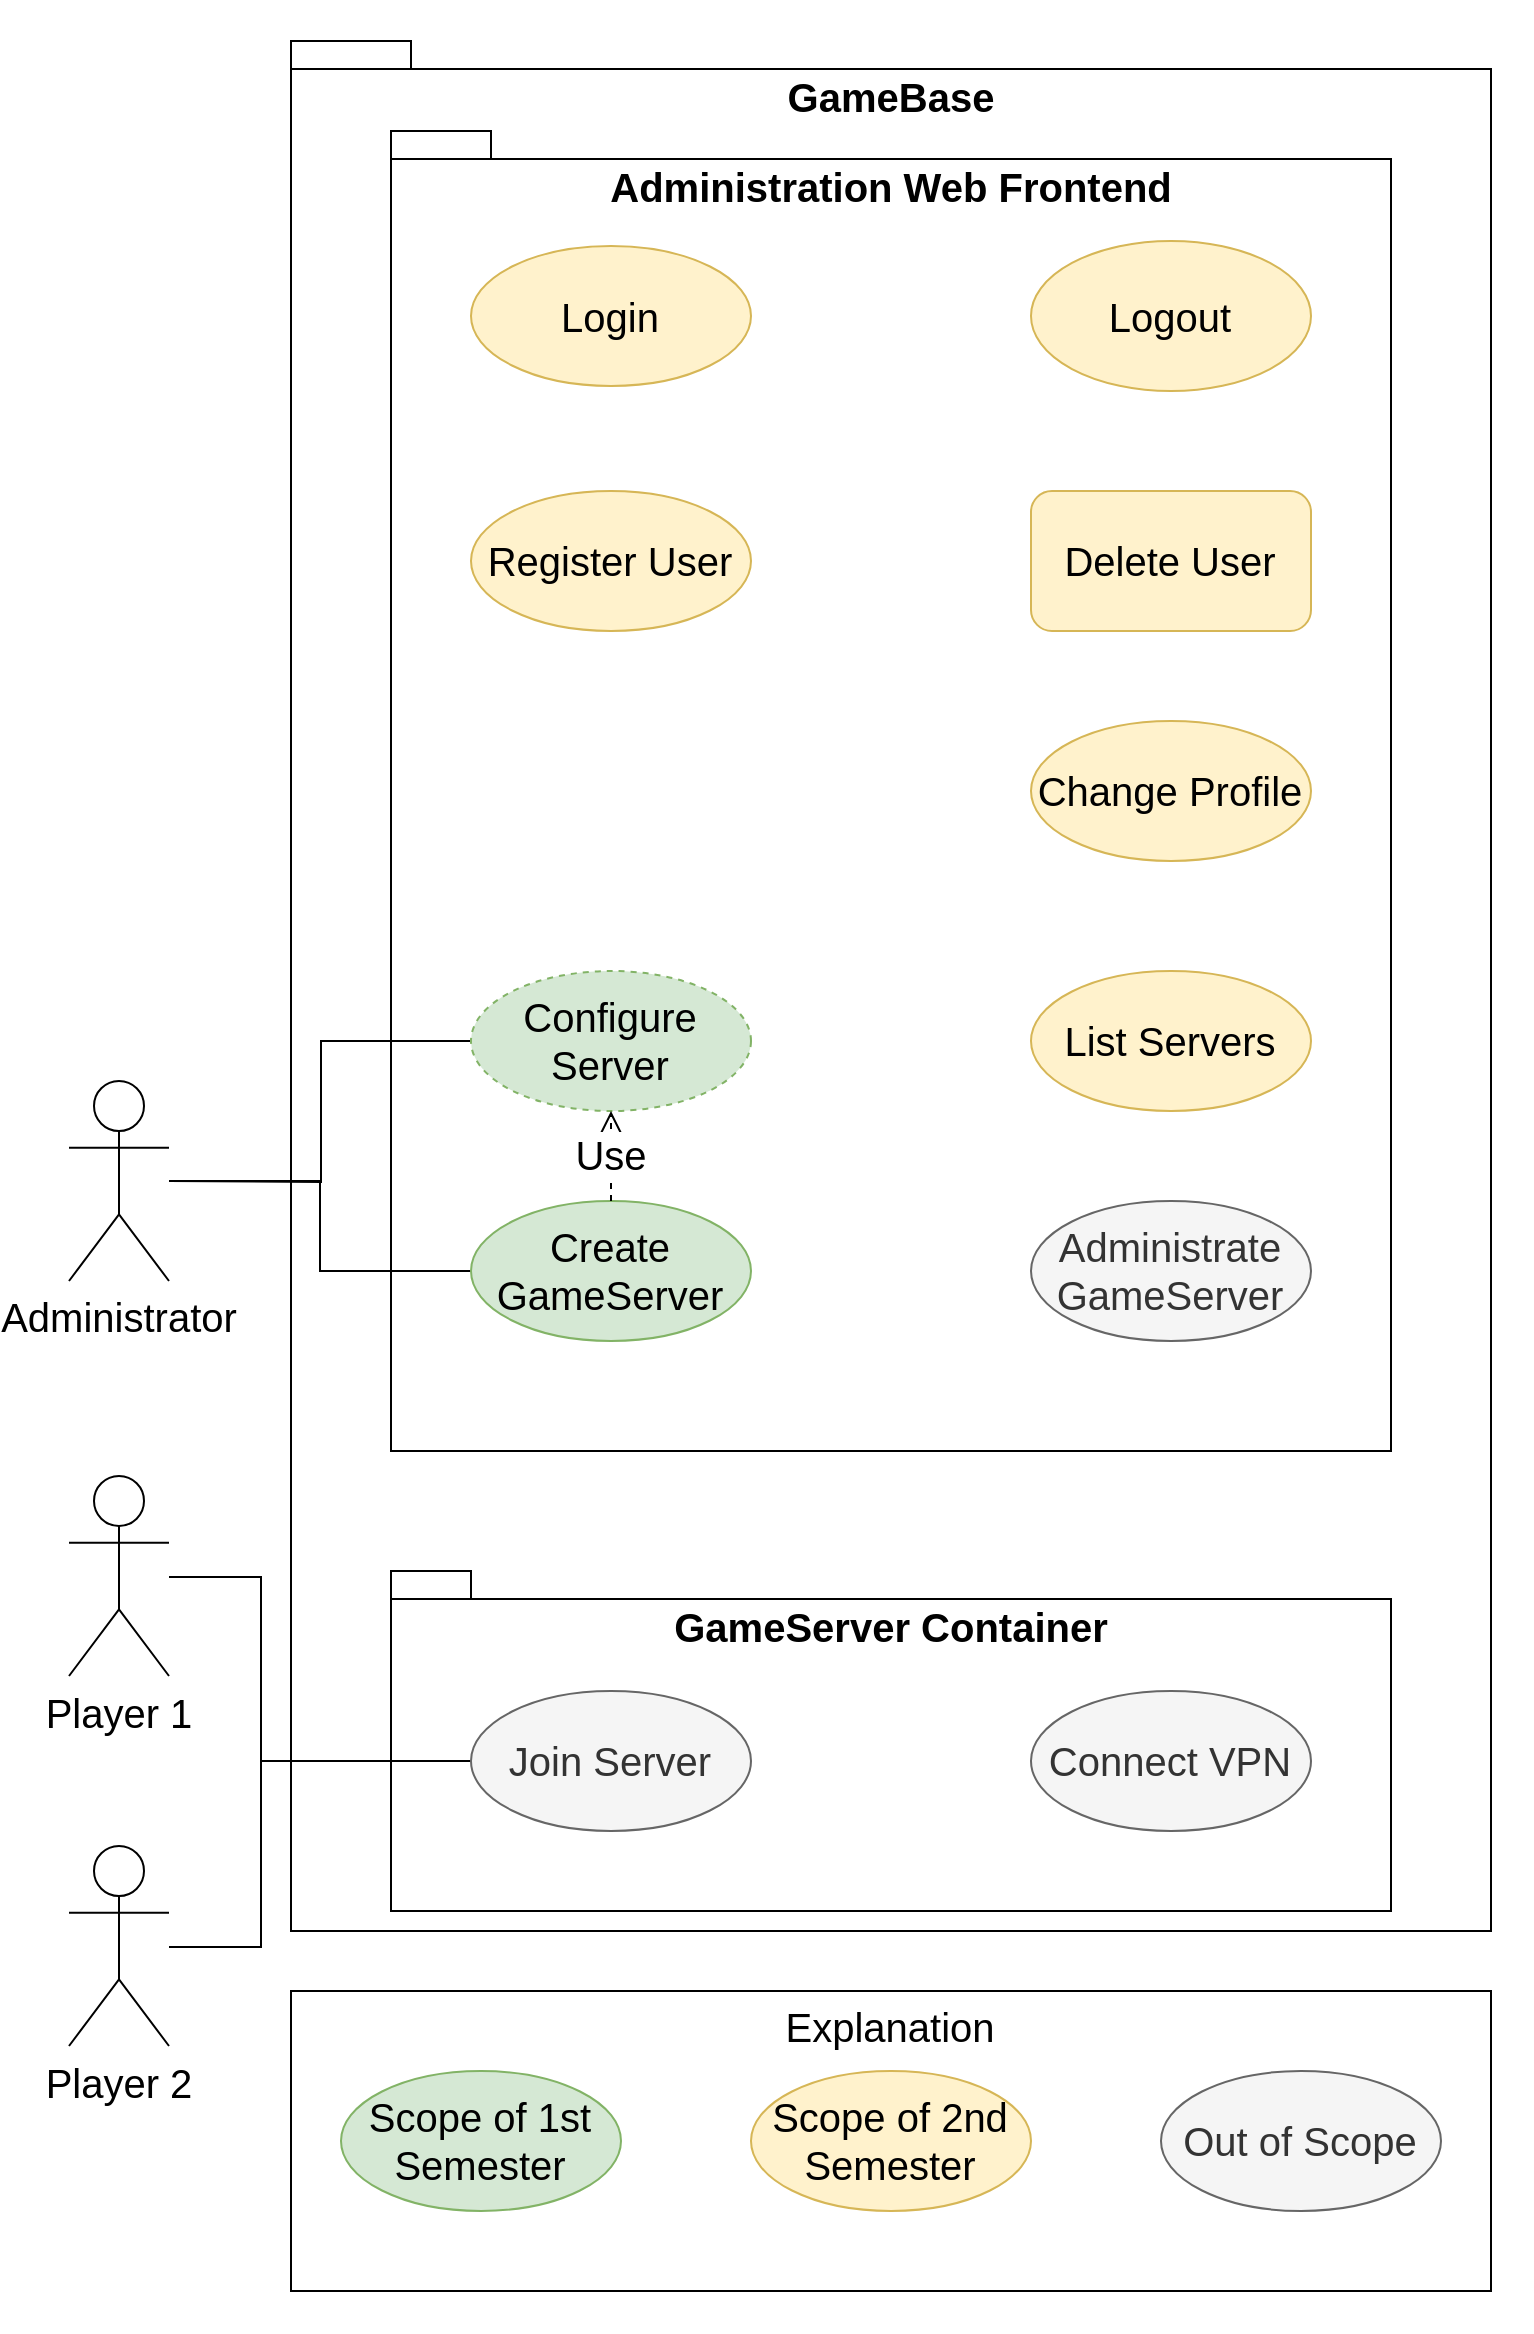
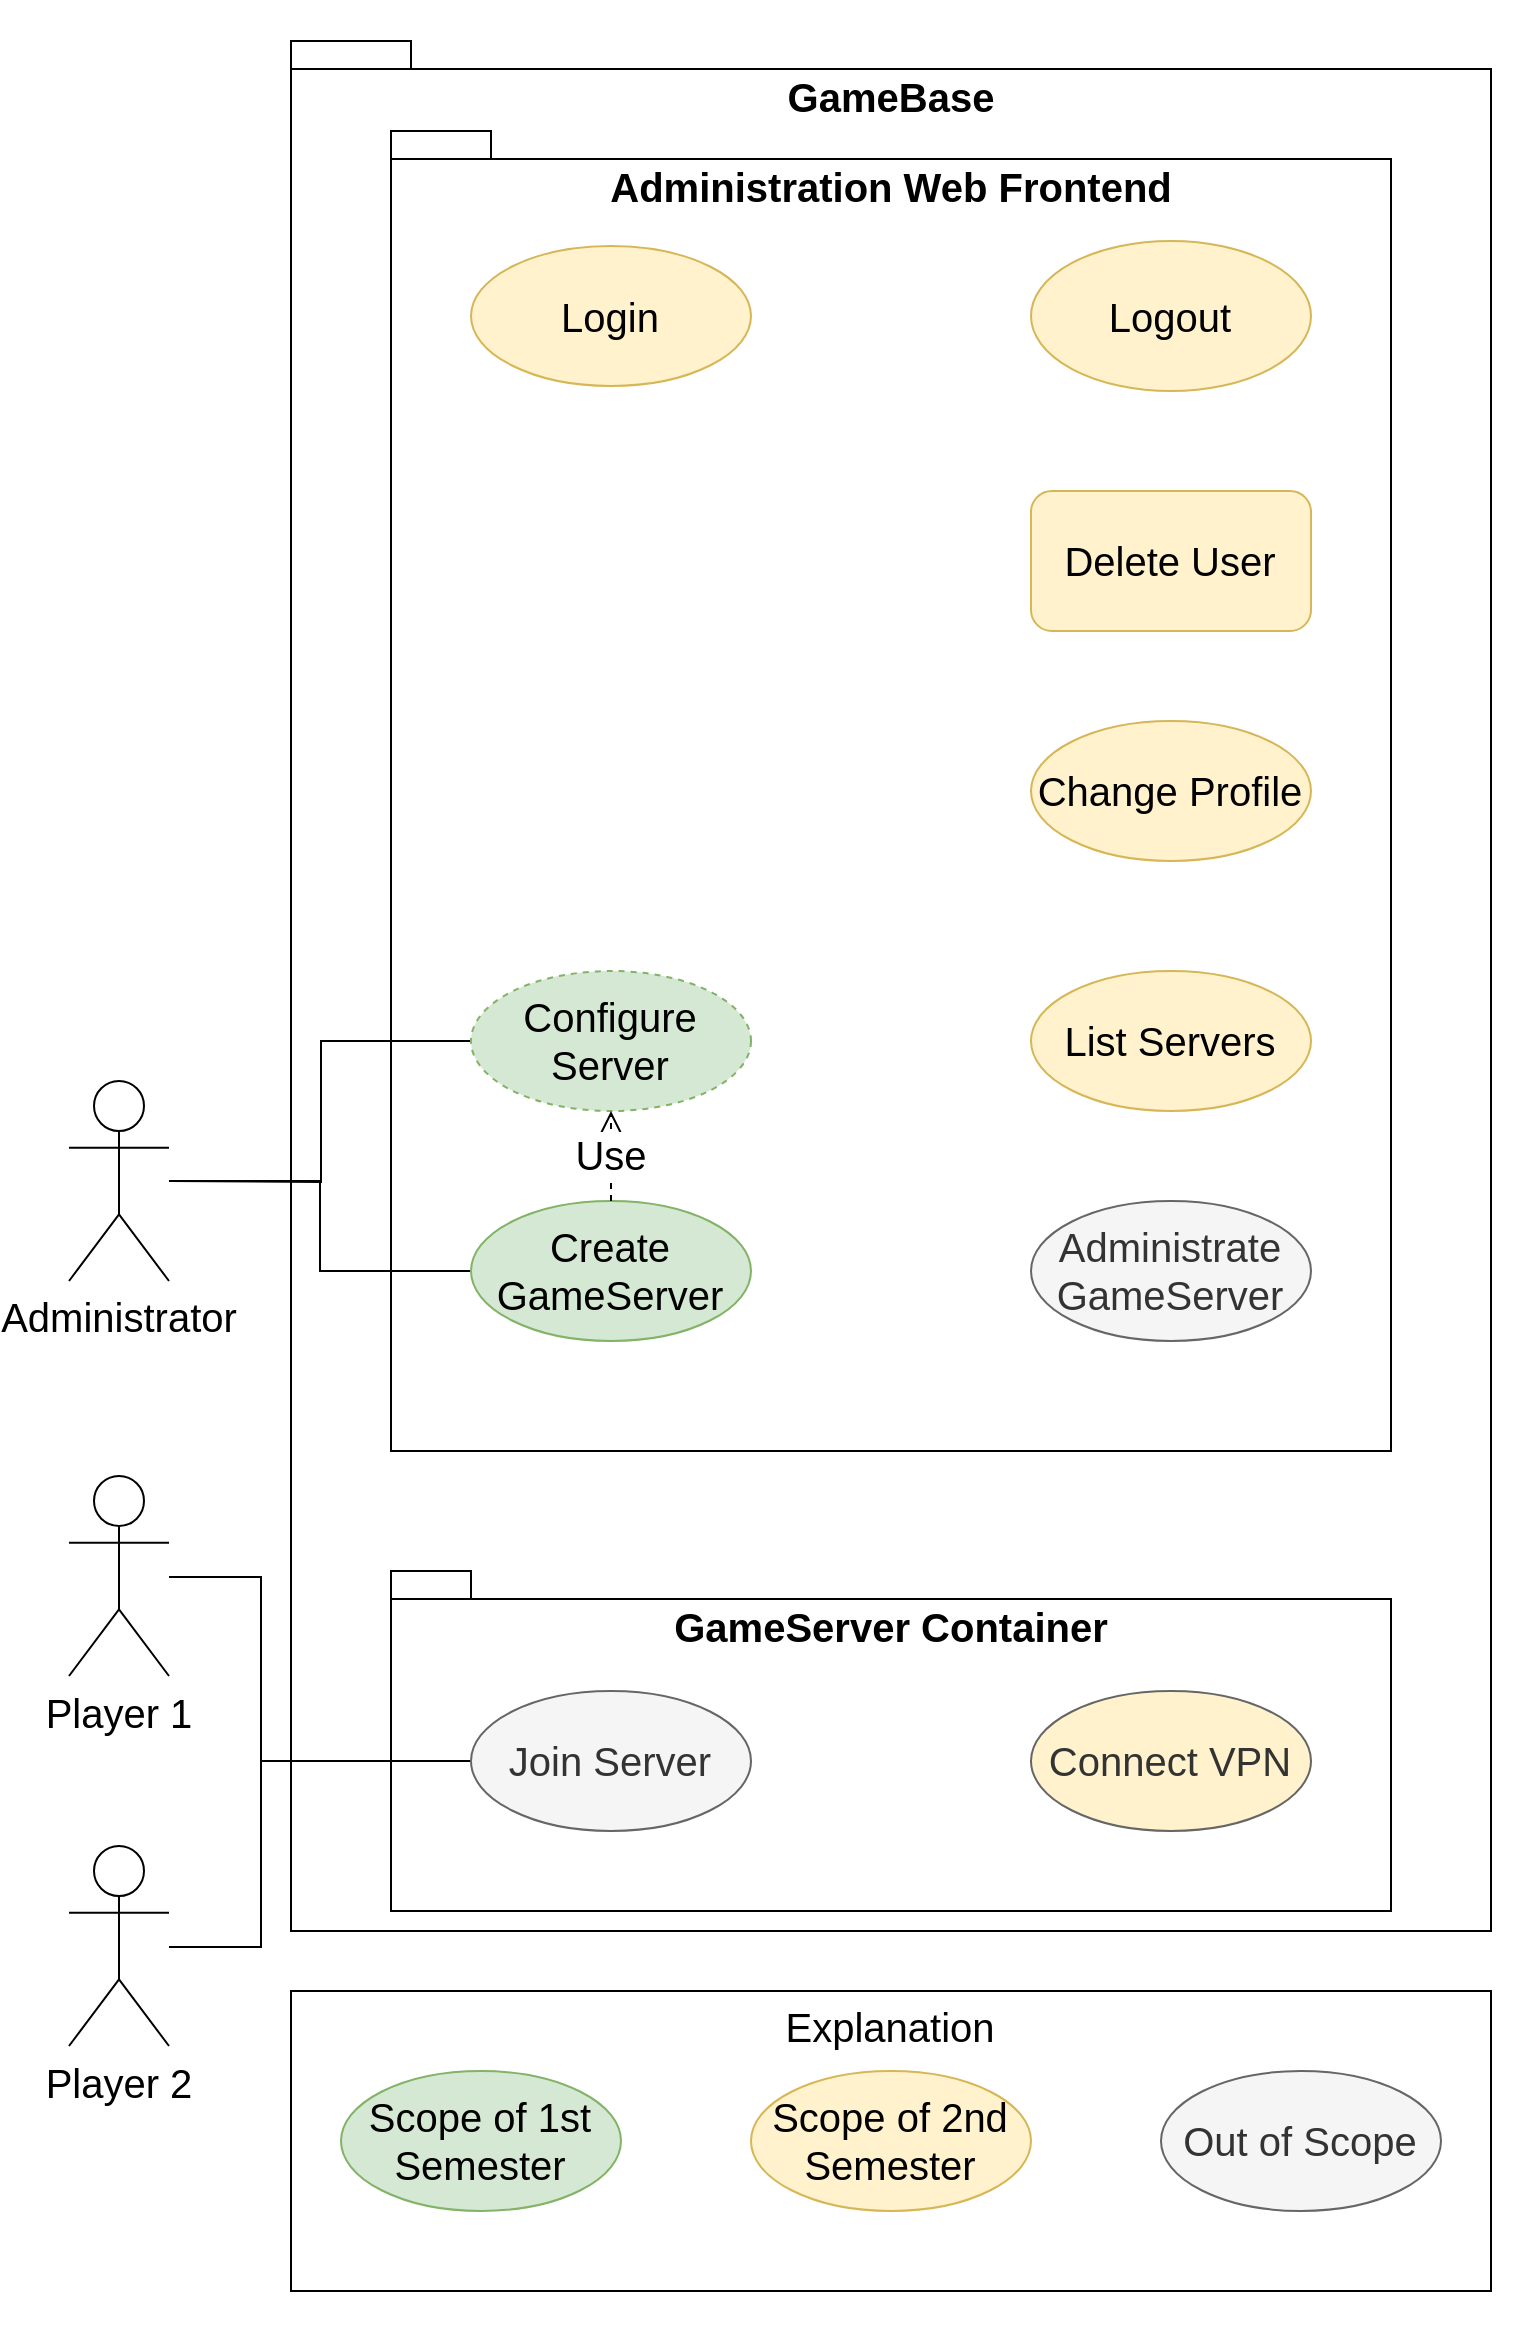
node "Register User": removed
node "Connect VPN": fillcolor #f5f5f5 -> #fff2cc
